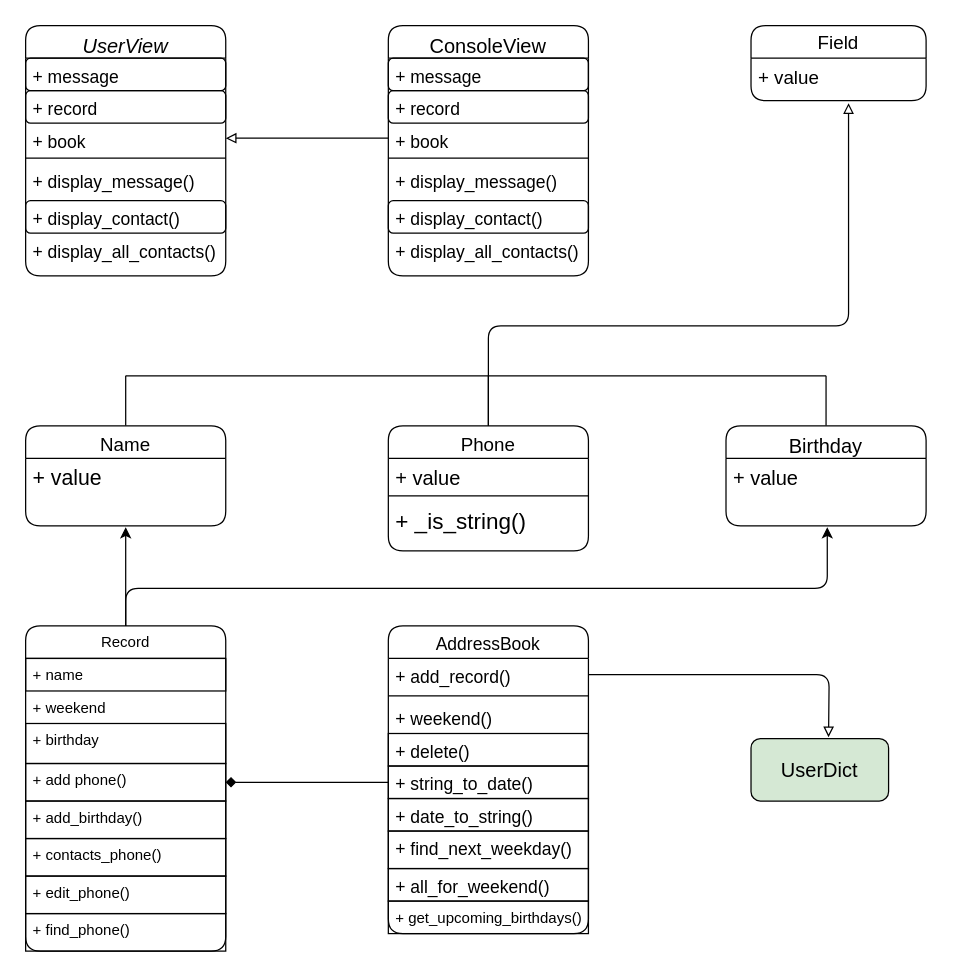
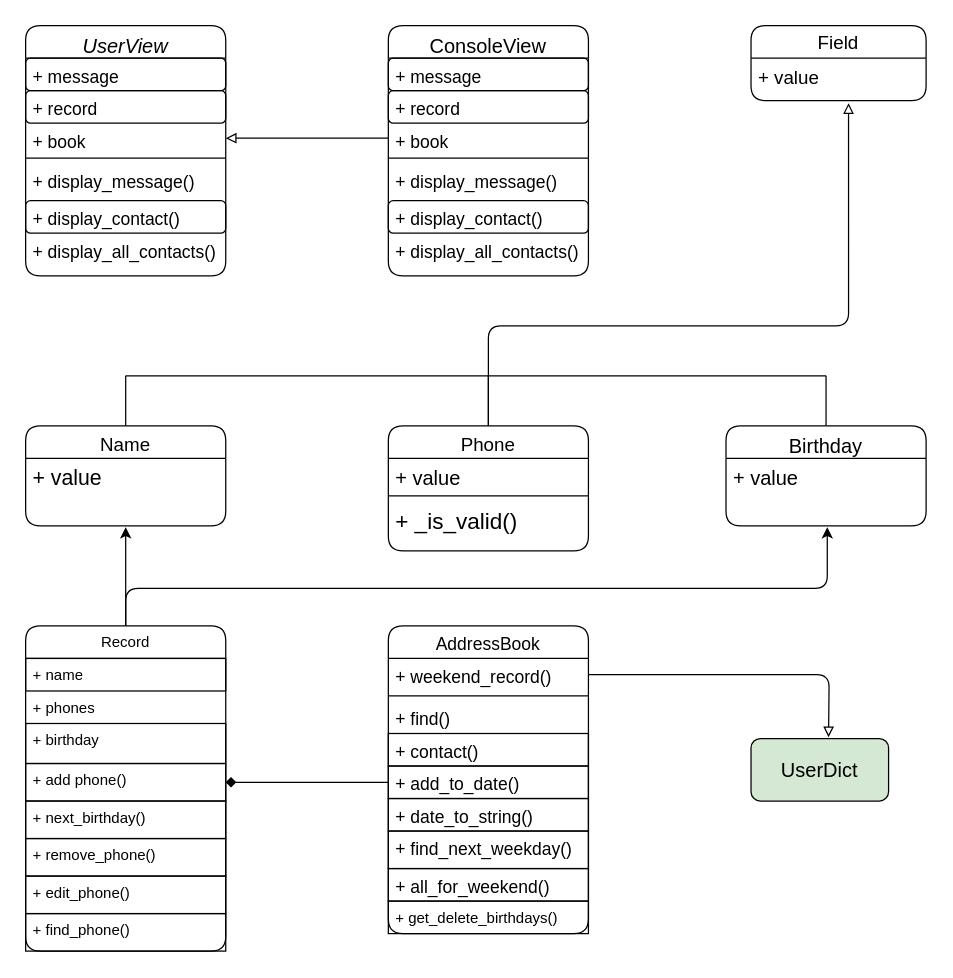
node "+ _is_string()": label "+ _is_string()" -> "+ _is_valid()"
node "+ add_record()": label "+ add_record()" -> "+ weekend_record()"
node "+ weekend": label "+ weekend" -> "+ phones"
node "+ weekend()": label "+ weekend()" -> "+ find()"
node "+ delete()": label "+ delete()" -> "+ contact()"
node "+ string_to_date()": label "+ string_to_date()" -> "+ add_to_date()"
node "+ add_birthday()": label "+ add_birthday()" -> "+ next_birthday()"
node "+ contacts_phone()": label "+ contacts_phone()" -> "+ remove_phone()"
node "+ get_upcoming_birthdays()": label "+ get_upcoming_birthdays()" -> "+ get_delete_birthdays()"
